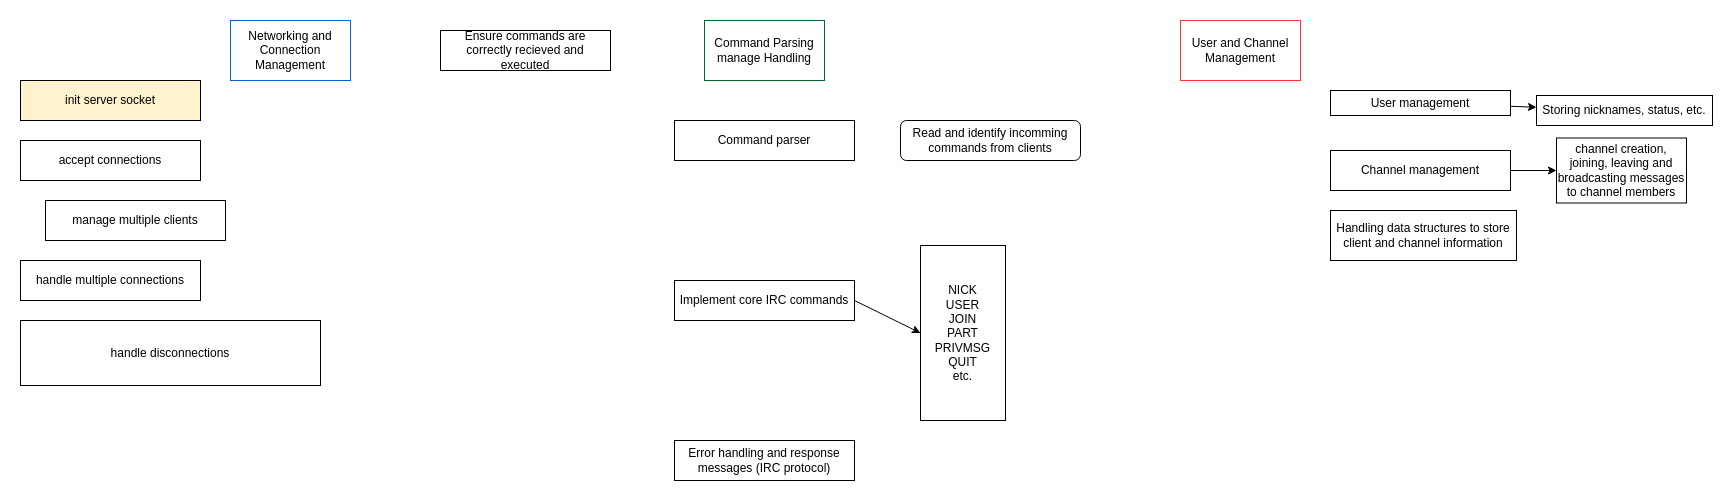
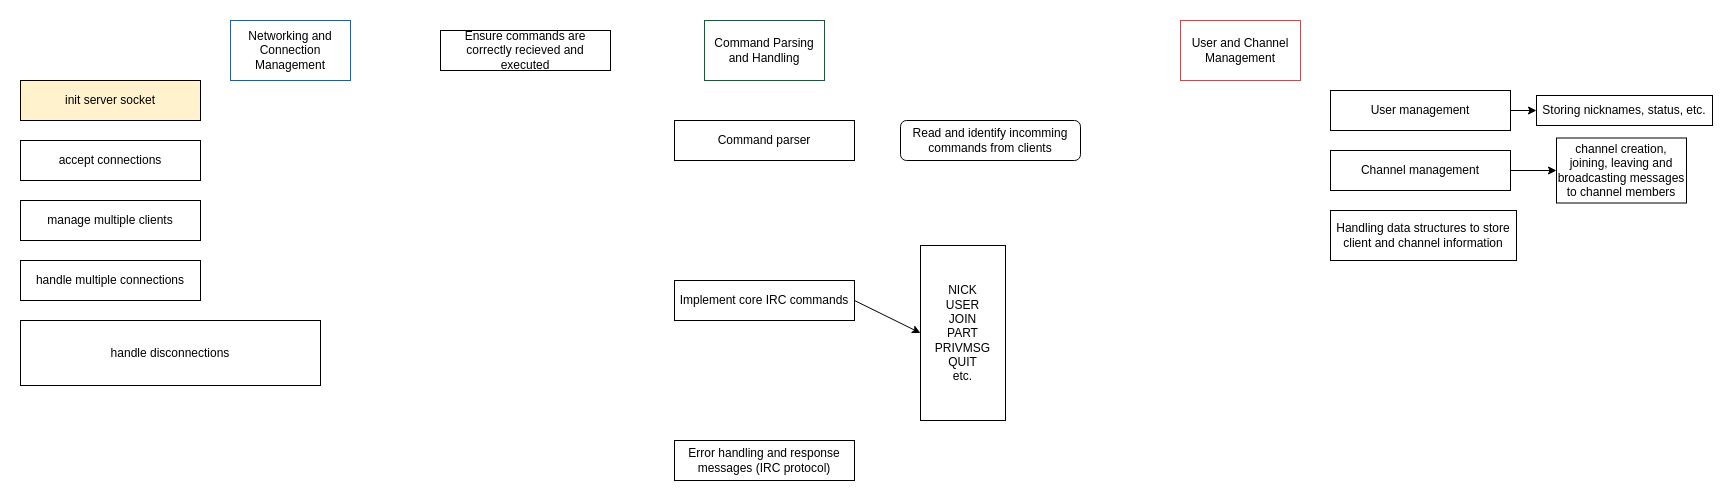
node "Command Parsing manage Handling": label "Command Parsing manage Handling" -> "Command Parsing and Handling"
node "User management": size 180x25 -> 180x40
node "manage multiple clients": moved (136, 221) -> (111, 221)
